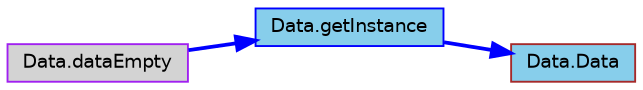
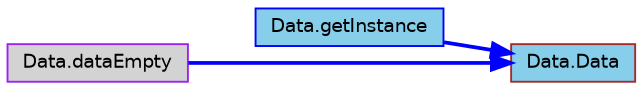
edge "Data.dataEmpty" -> "Data.getInstance": now "Data.dataEmpty" -> "Data.Data"
